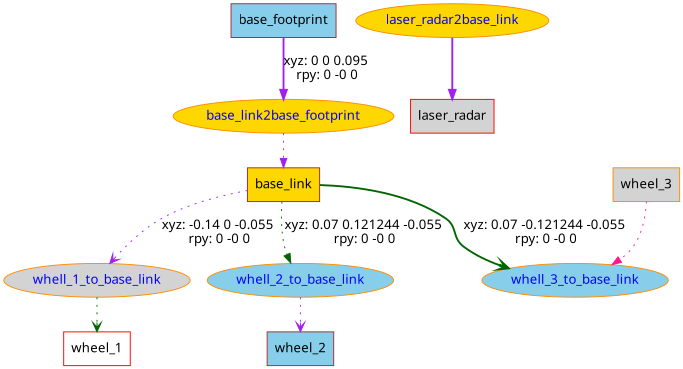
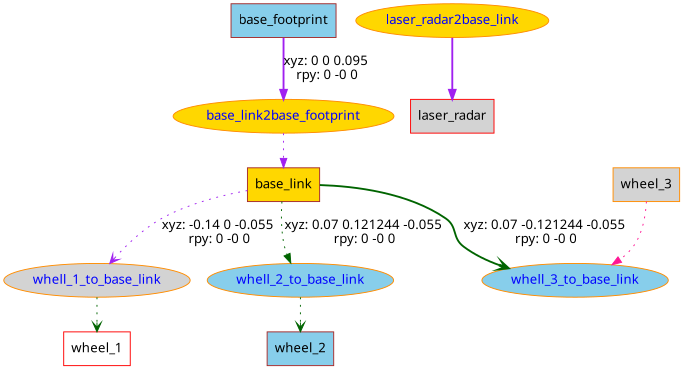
edge "whell_2_to_base_link" -> "wheel_2": color purple -> darkgreen
